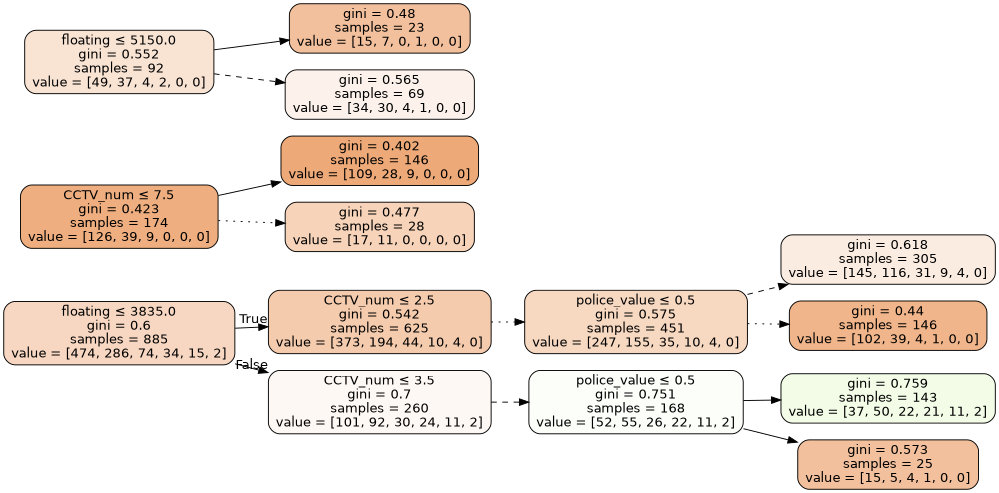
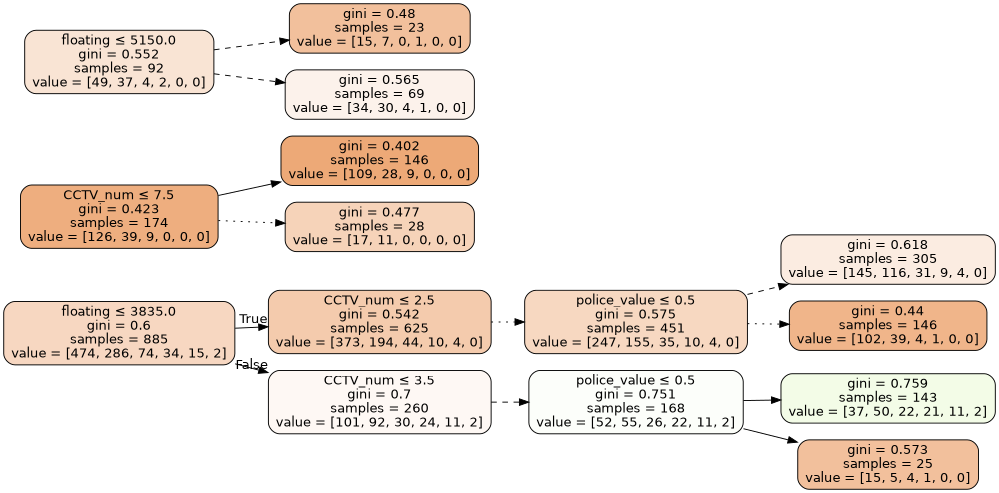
edge "floating ≤ 5150.0" -> "gini = 0.48": style solid -> dashed
